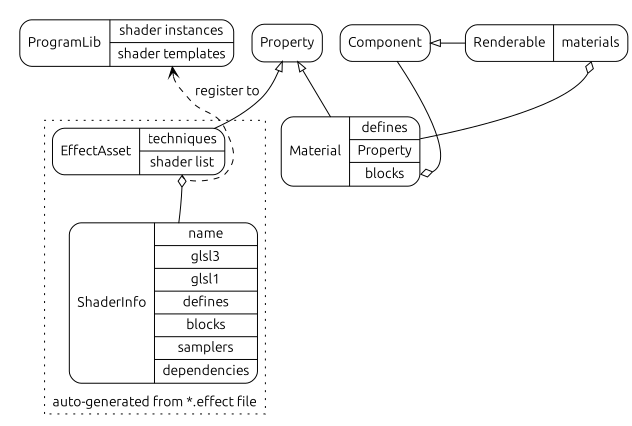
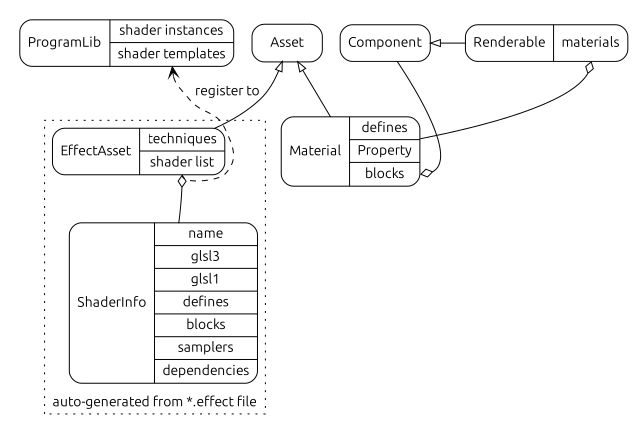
node "Property": label "Property" -> "Asset"
